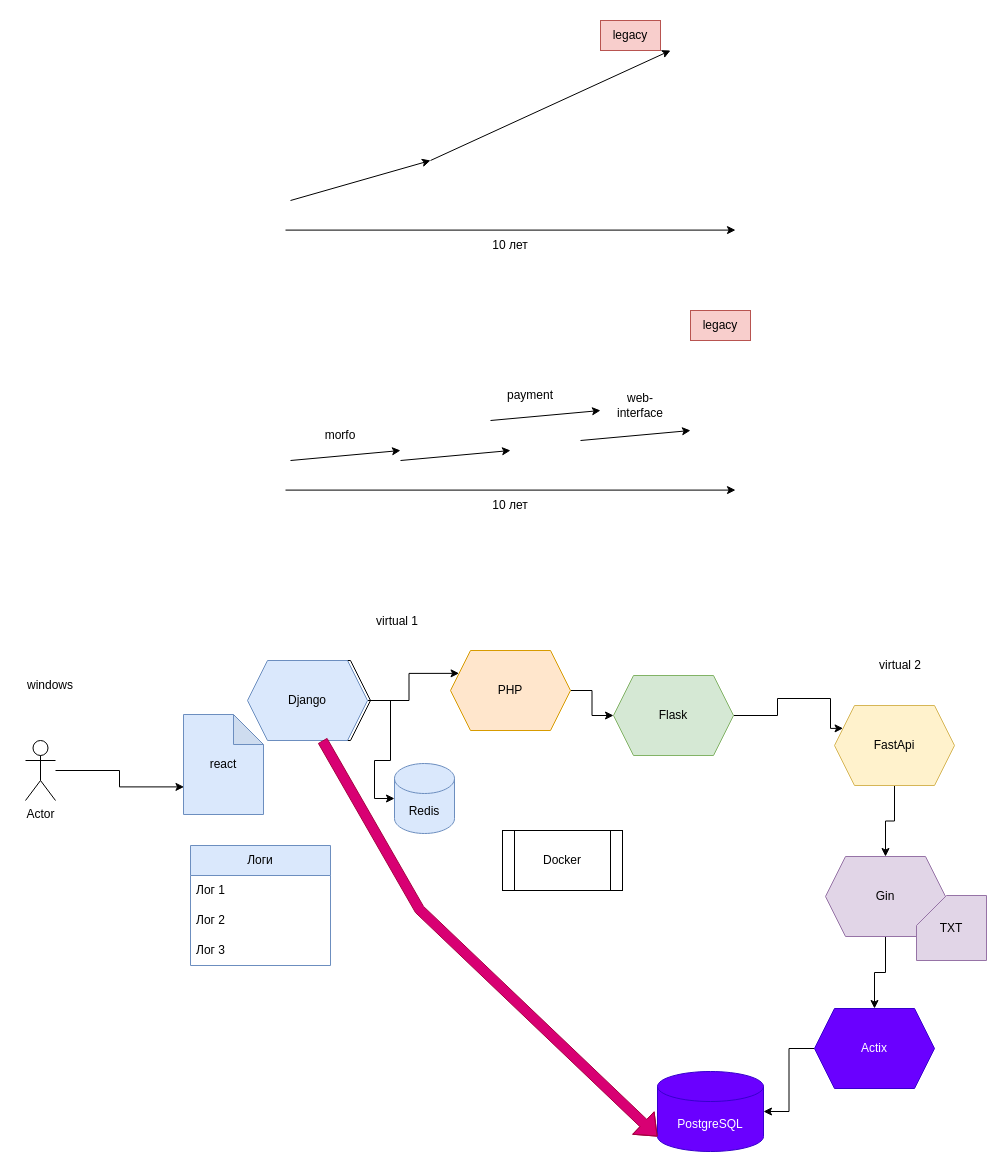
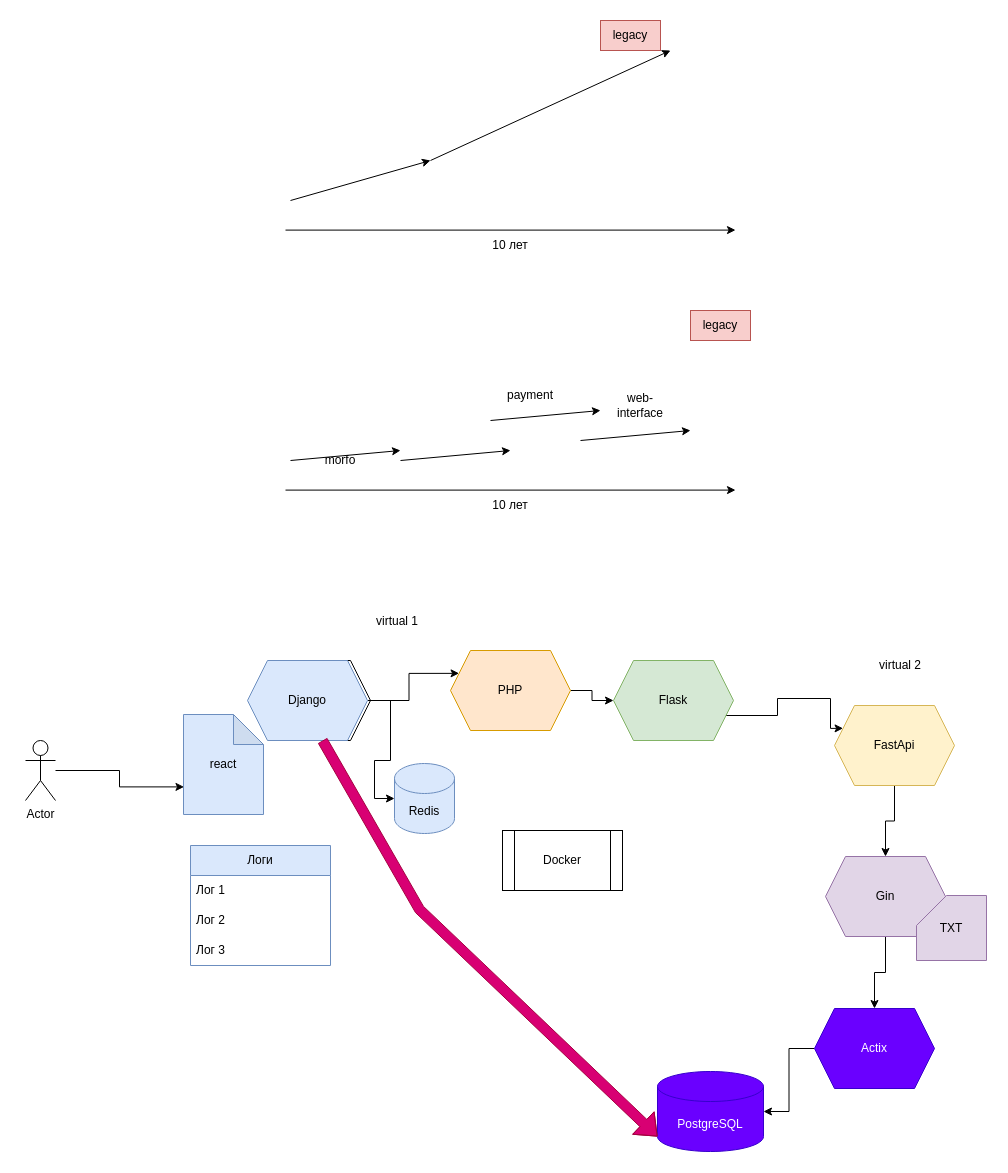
node "morfo": moved (341, 436) -> (341, 461)
node "windows": removed
node "Flask": moved (674, 716) -> (674, 701)
